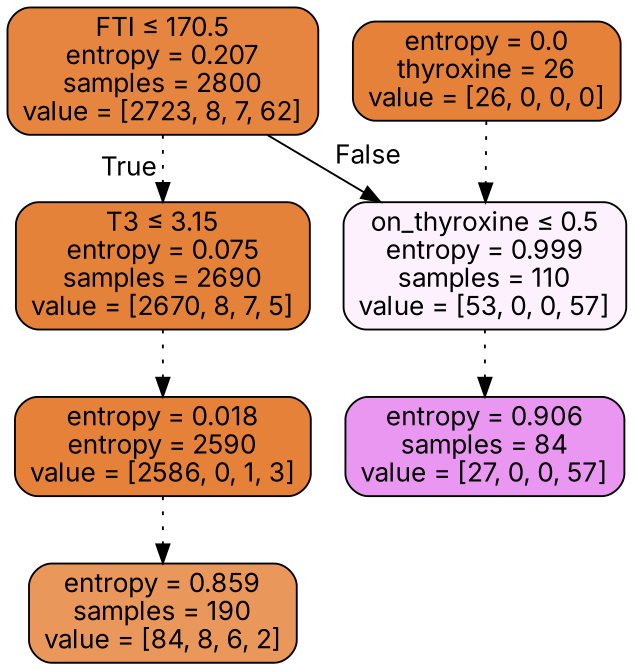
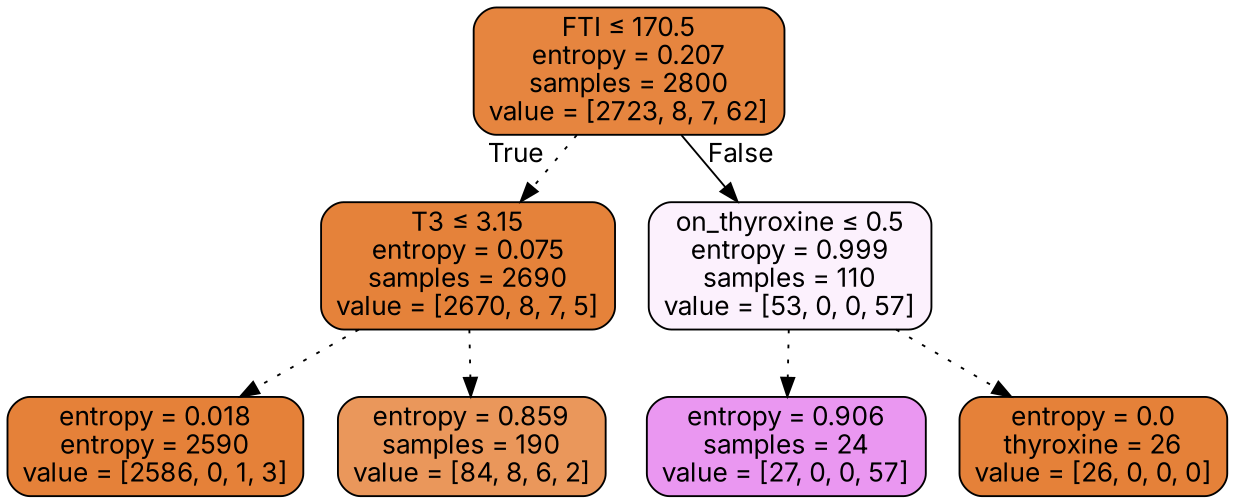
edge "entropy = 0.0" -> "on_thyroxine ≤ 0.5": reversed
node "entropy = 0.906": text "samples = 84" -> "samples = 24"
edge "entropy = 0.018" -> "entropy = 0.859": now "T3 ≤ 3.15" -> "entropy = 0.859"
